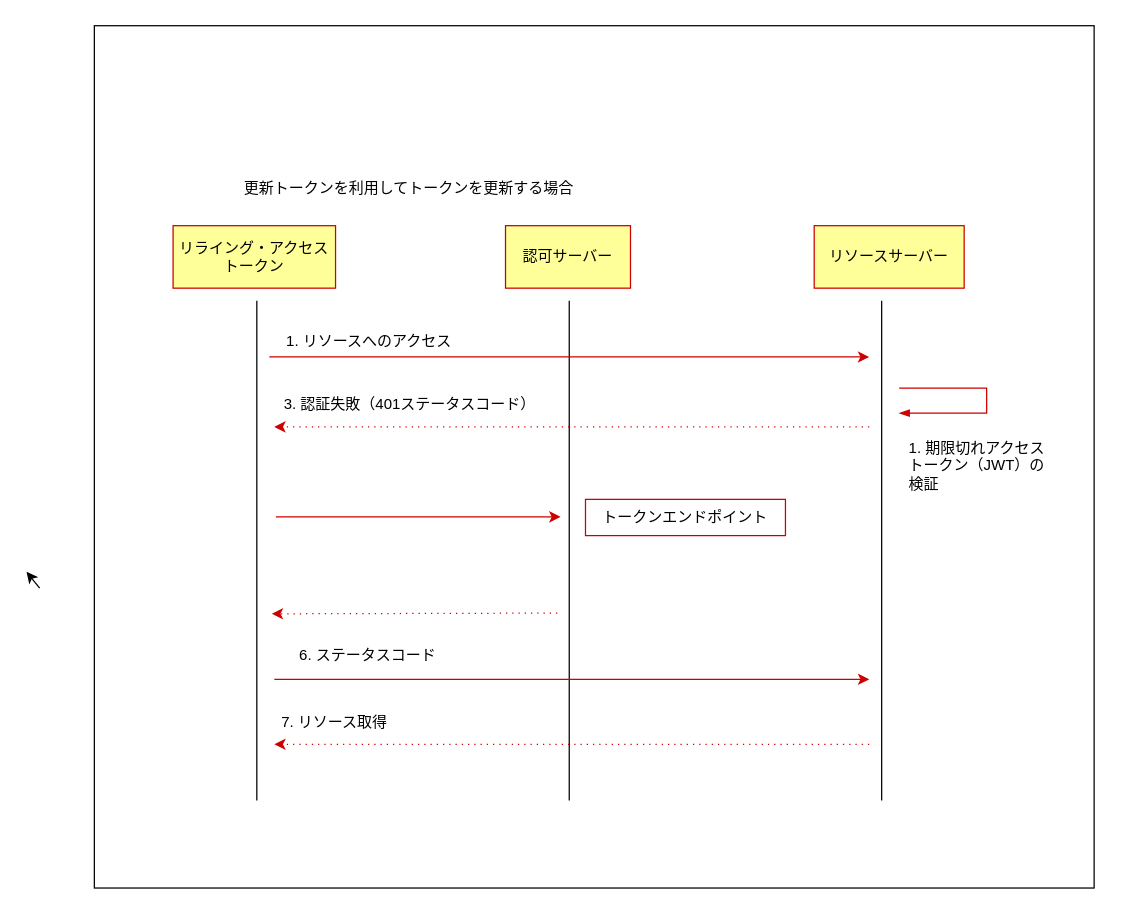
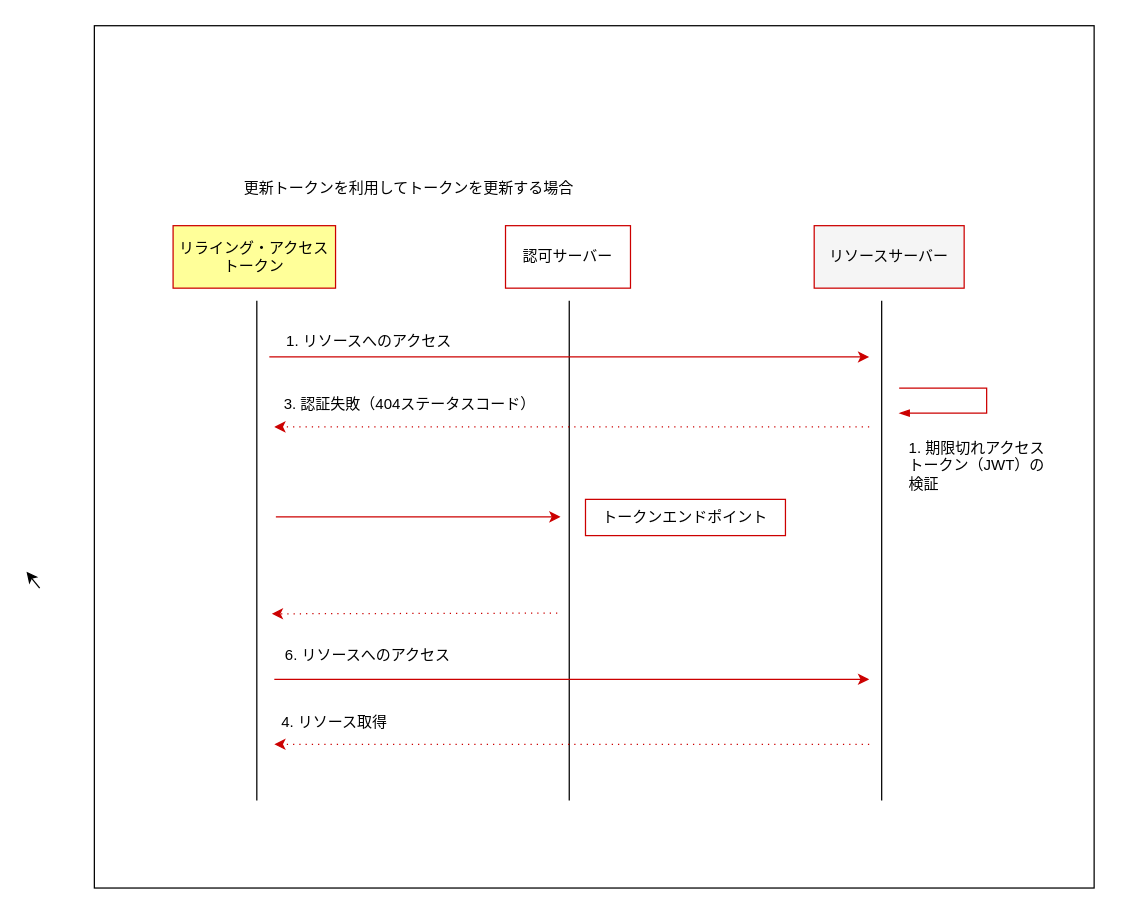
node "認可サーバー": fillcolor #ffff99 -> #ffffff
node "リソースサーバー": fillcolor #ffff99 -> #f5f5f5
node "3. 認証失敗（401ステータスコード）": label "3. 認証失敗（401ステータスコード）" -> "3. 認証失敗（404ステータスコード）"
node "6. ステータスコード": label "6. ステータスコード" -> "6. リソースへのアクセス"
node "7. リソース取得": label "7. リソース取得" -> "4. リソース取得"
